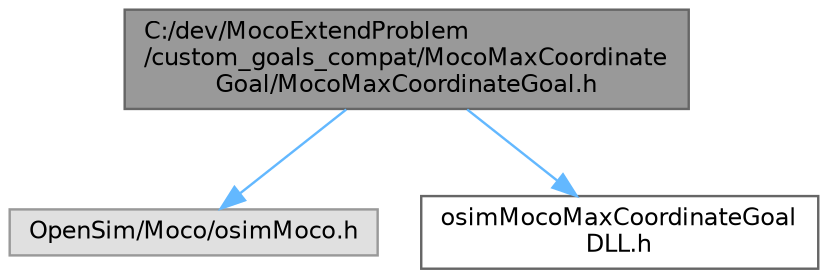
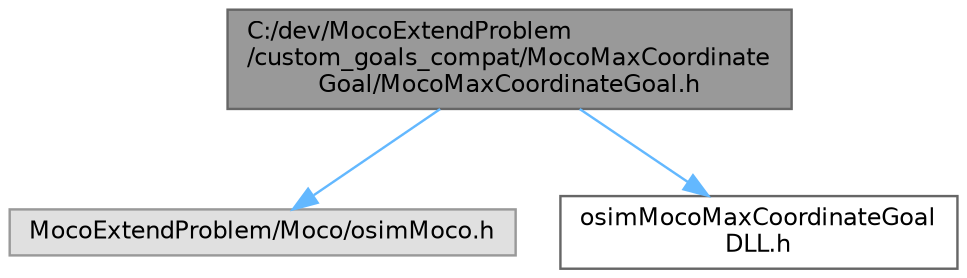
node "OpenSim/Moco/osimMoco.h": label "OpenSim/Moco/osimMoco.h" -> "MocoExtendProblem/Moco/osimMoco.h"
